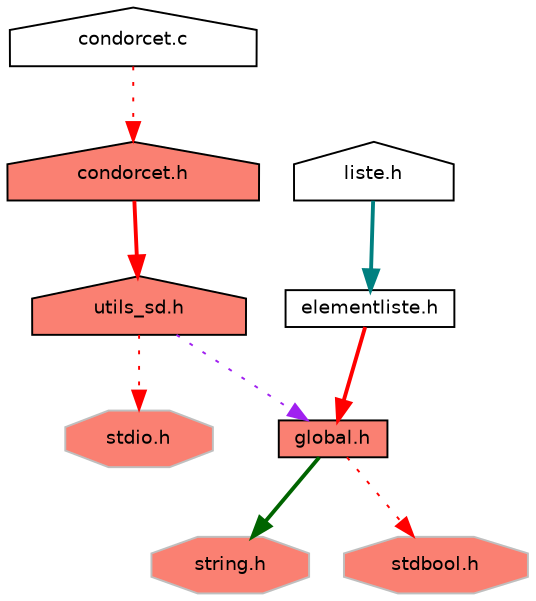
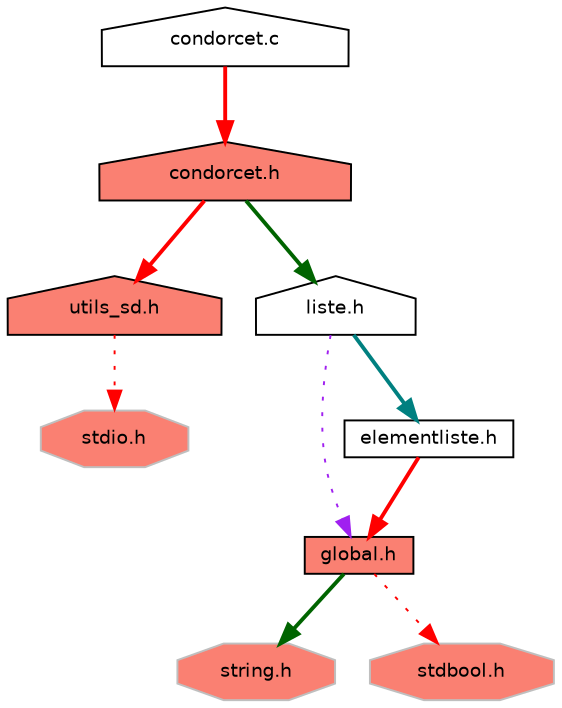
edge "condorcet.c" -> "condorcet.h": style dotted -> bold
edge "condorcet.h" -> "liste.h": added
edge "utils_sd.h" -> "global.h": now "liste.h" -> "global.h"
